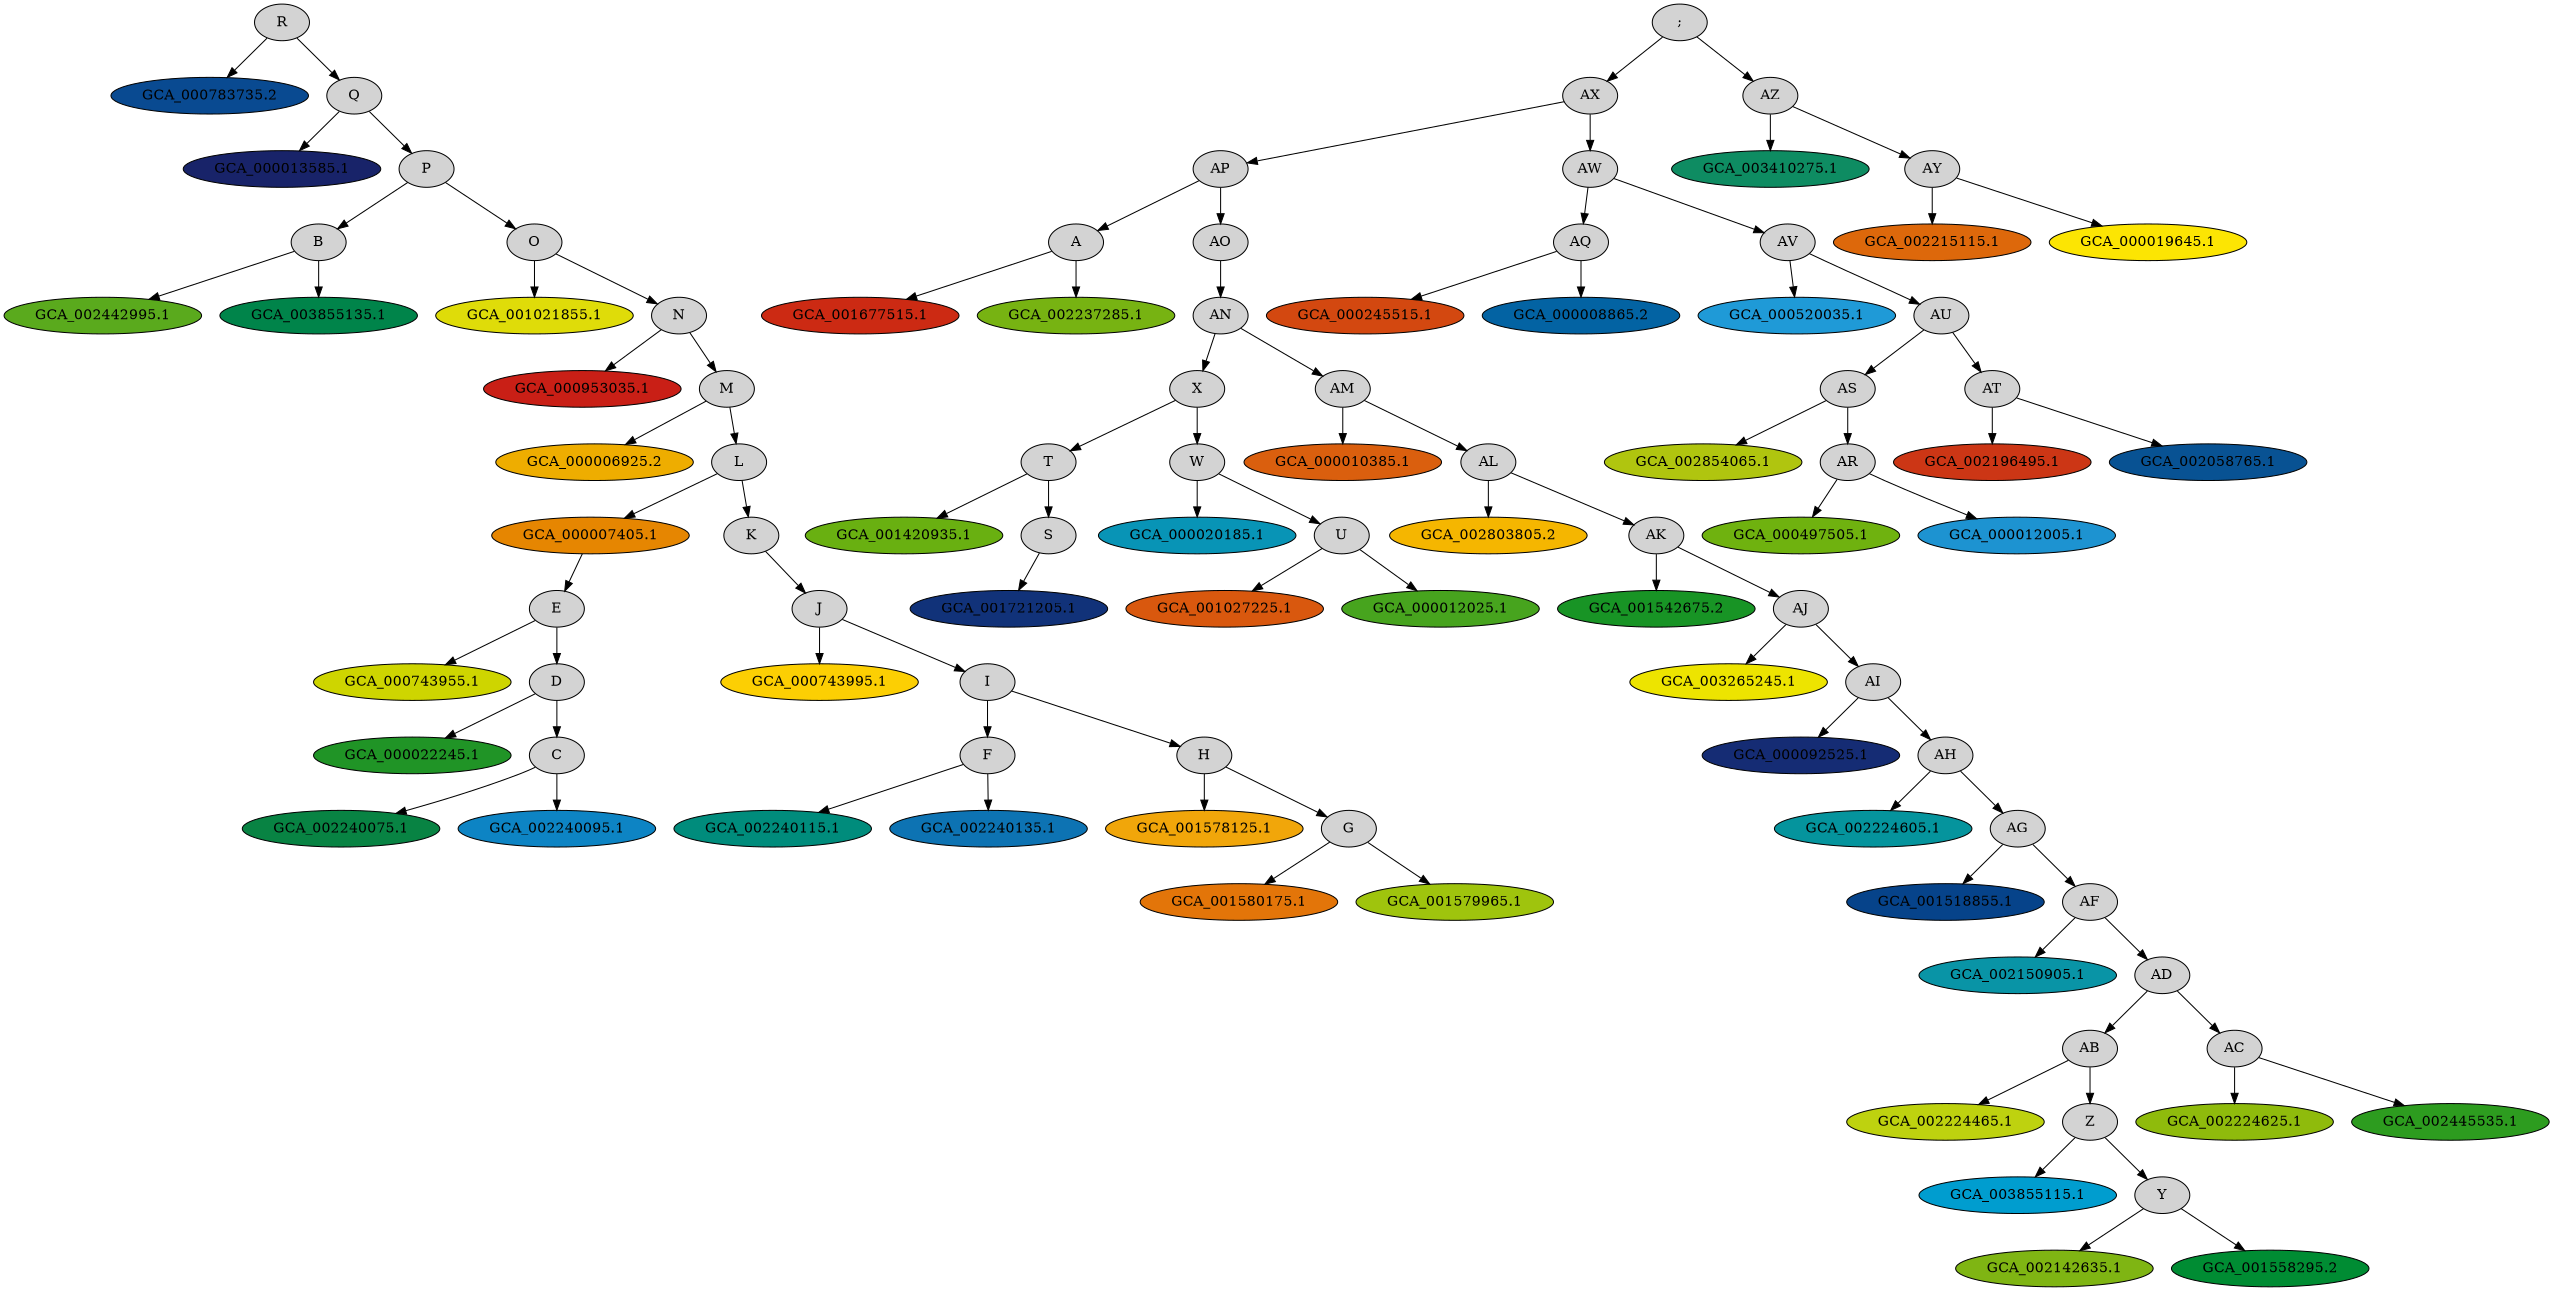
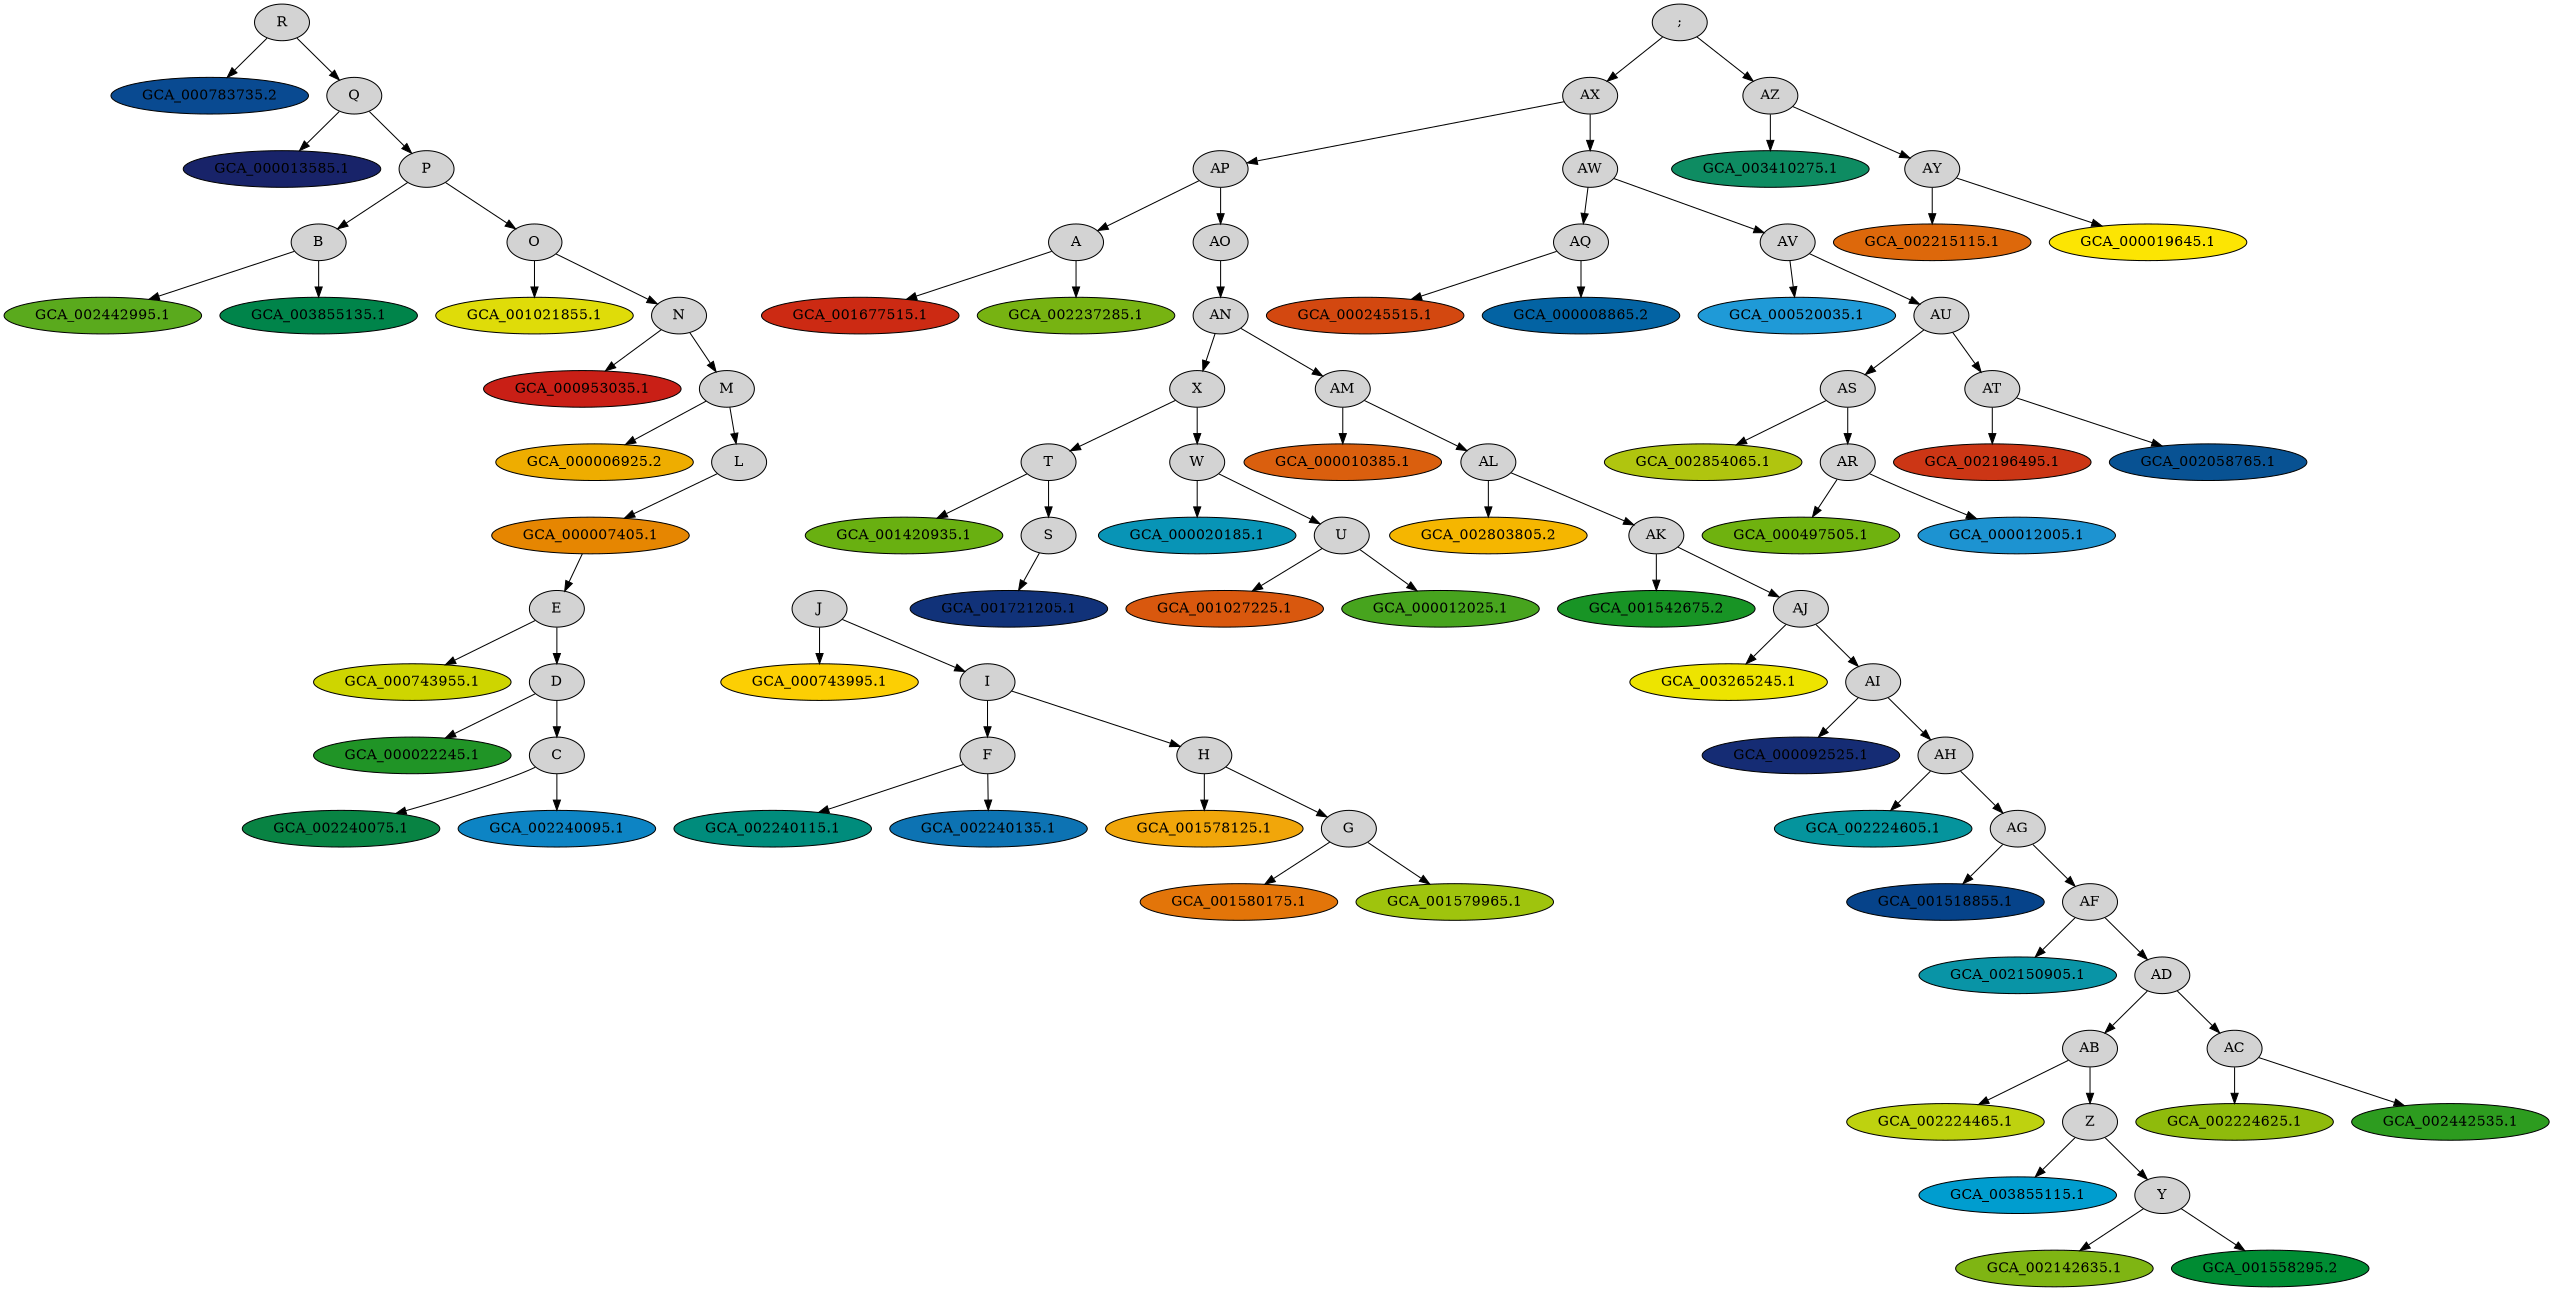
node "K": removed
node "GCA_002445535.1": label "GCA_002445535.1" -> "GCA_002442535.1"
